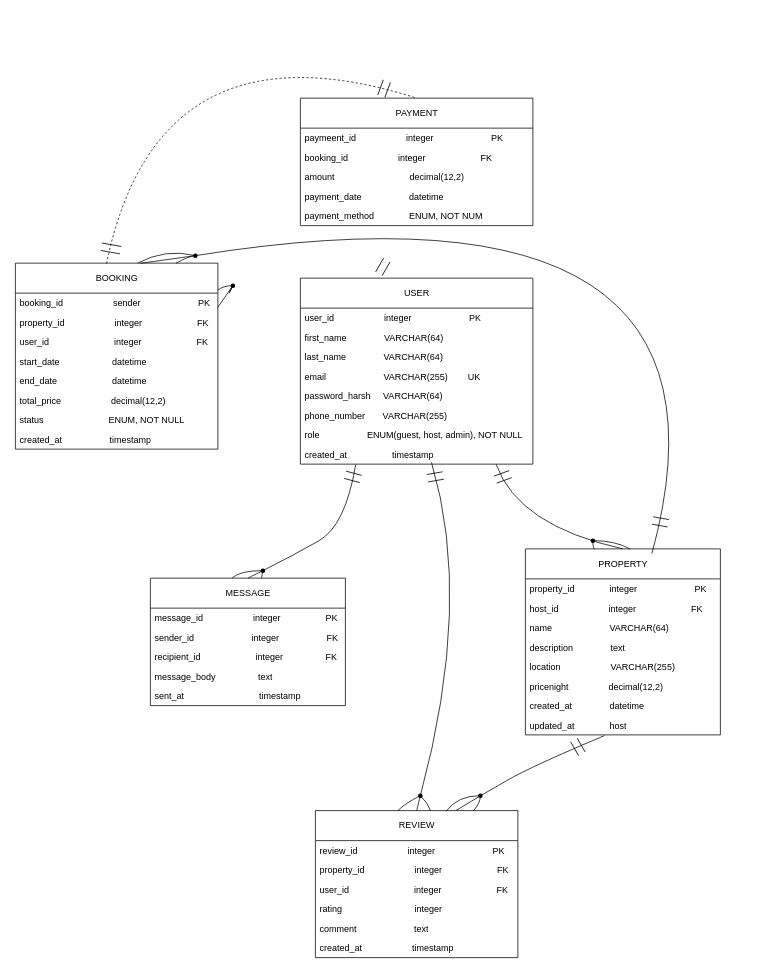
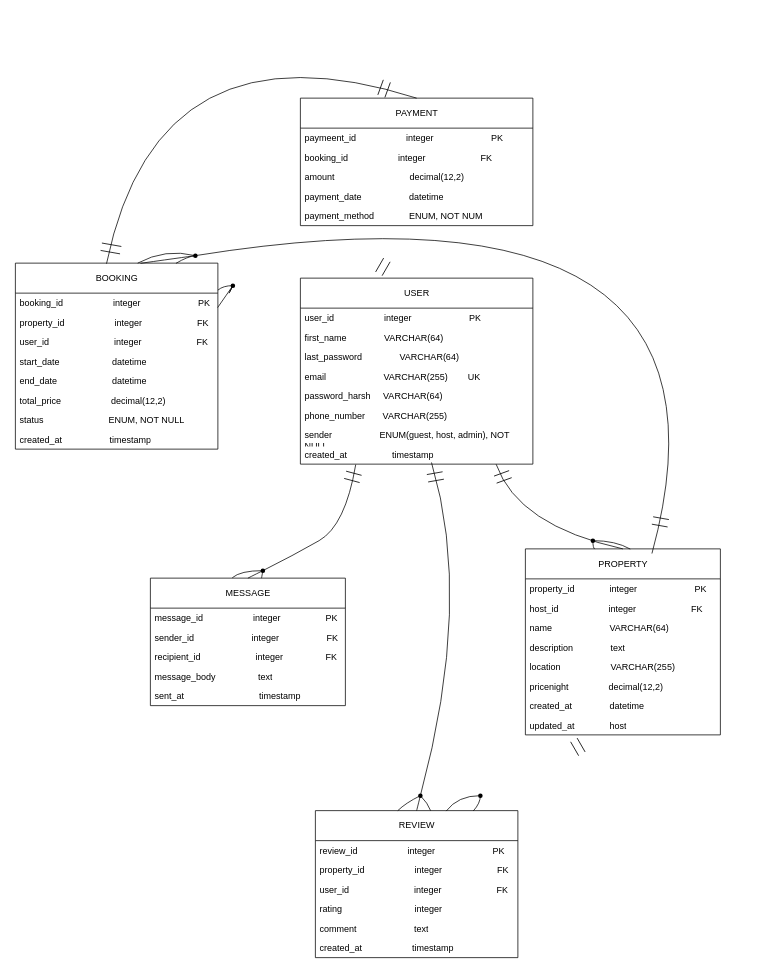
edge "PAYMENT" -- "BOOKING": style dashed -> solid
node "booking_id sender PK": label "booking_id sender PK" -> "booking_id integer PK"
node "last_name VARCHAR(64)": label "last_name VARCHAR(64)" -> "last_password VARCHAR(64)"
node "role ENUM(guest, host, admin), NOT NULL": label "role ENUM(guest, host, admin), NOT NULL" -> "sender ENUM(guest, host, admin), NOT NULL"
edge "updated_at host" -- "REVIEW": removed
